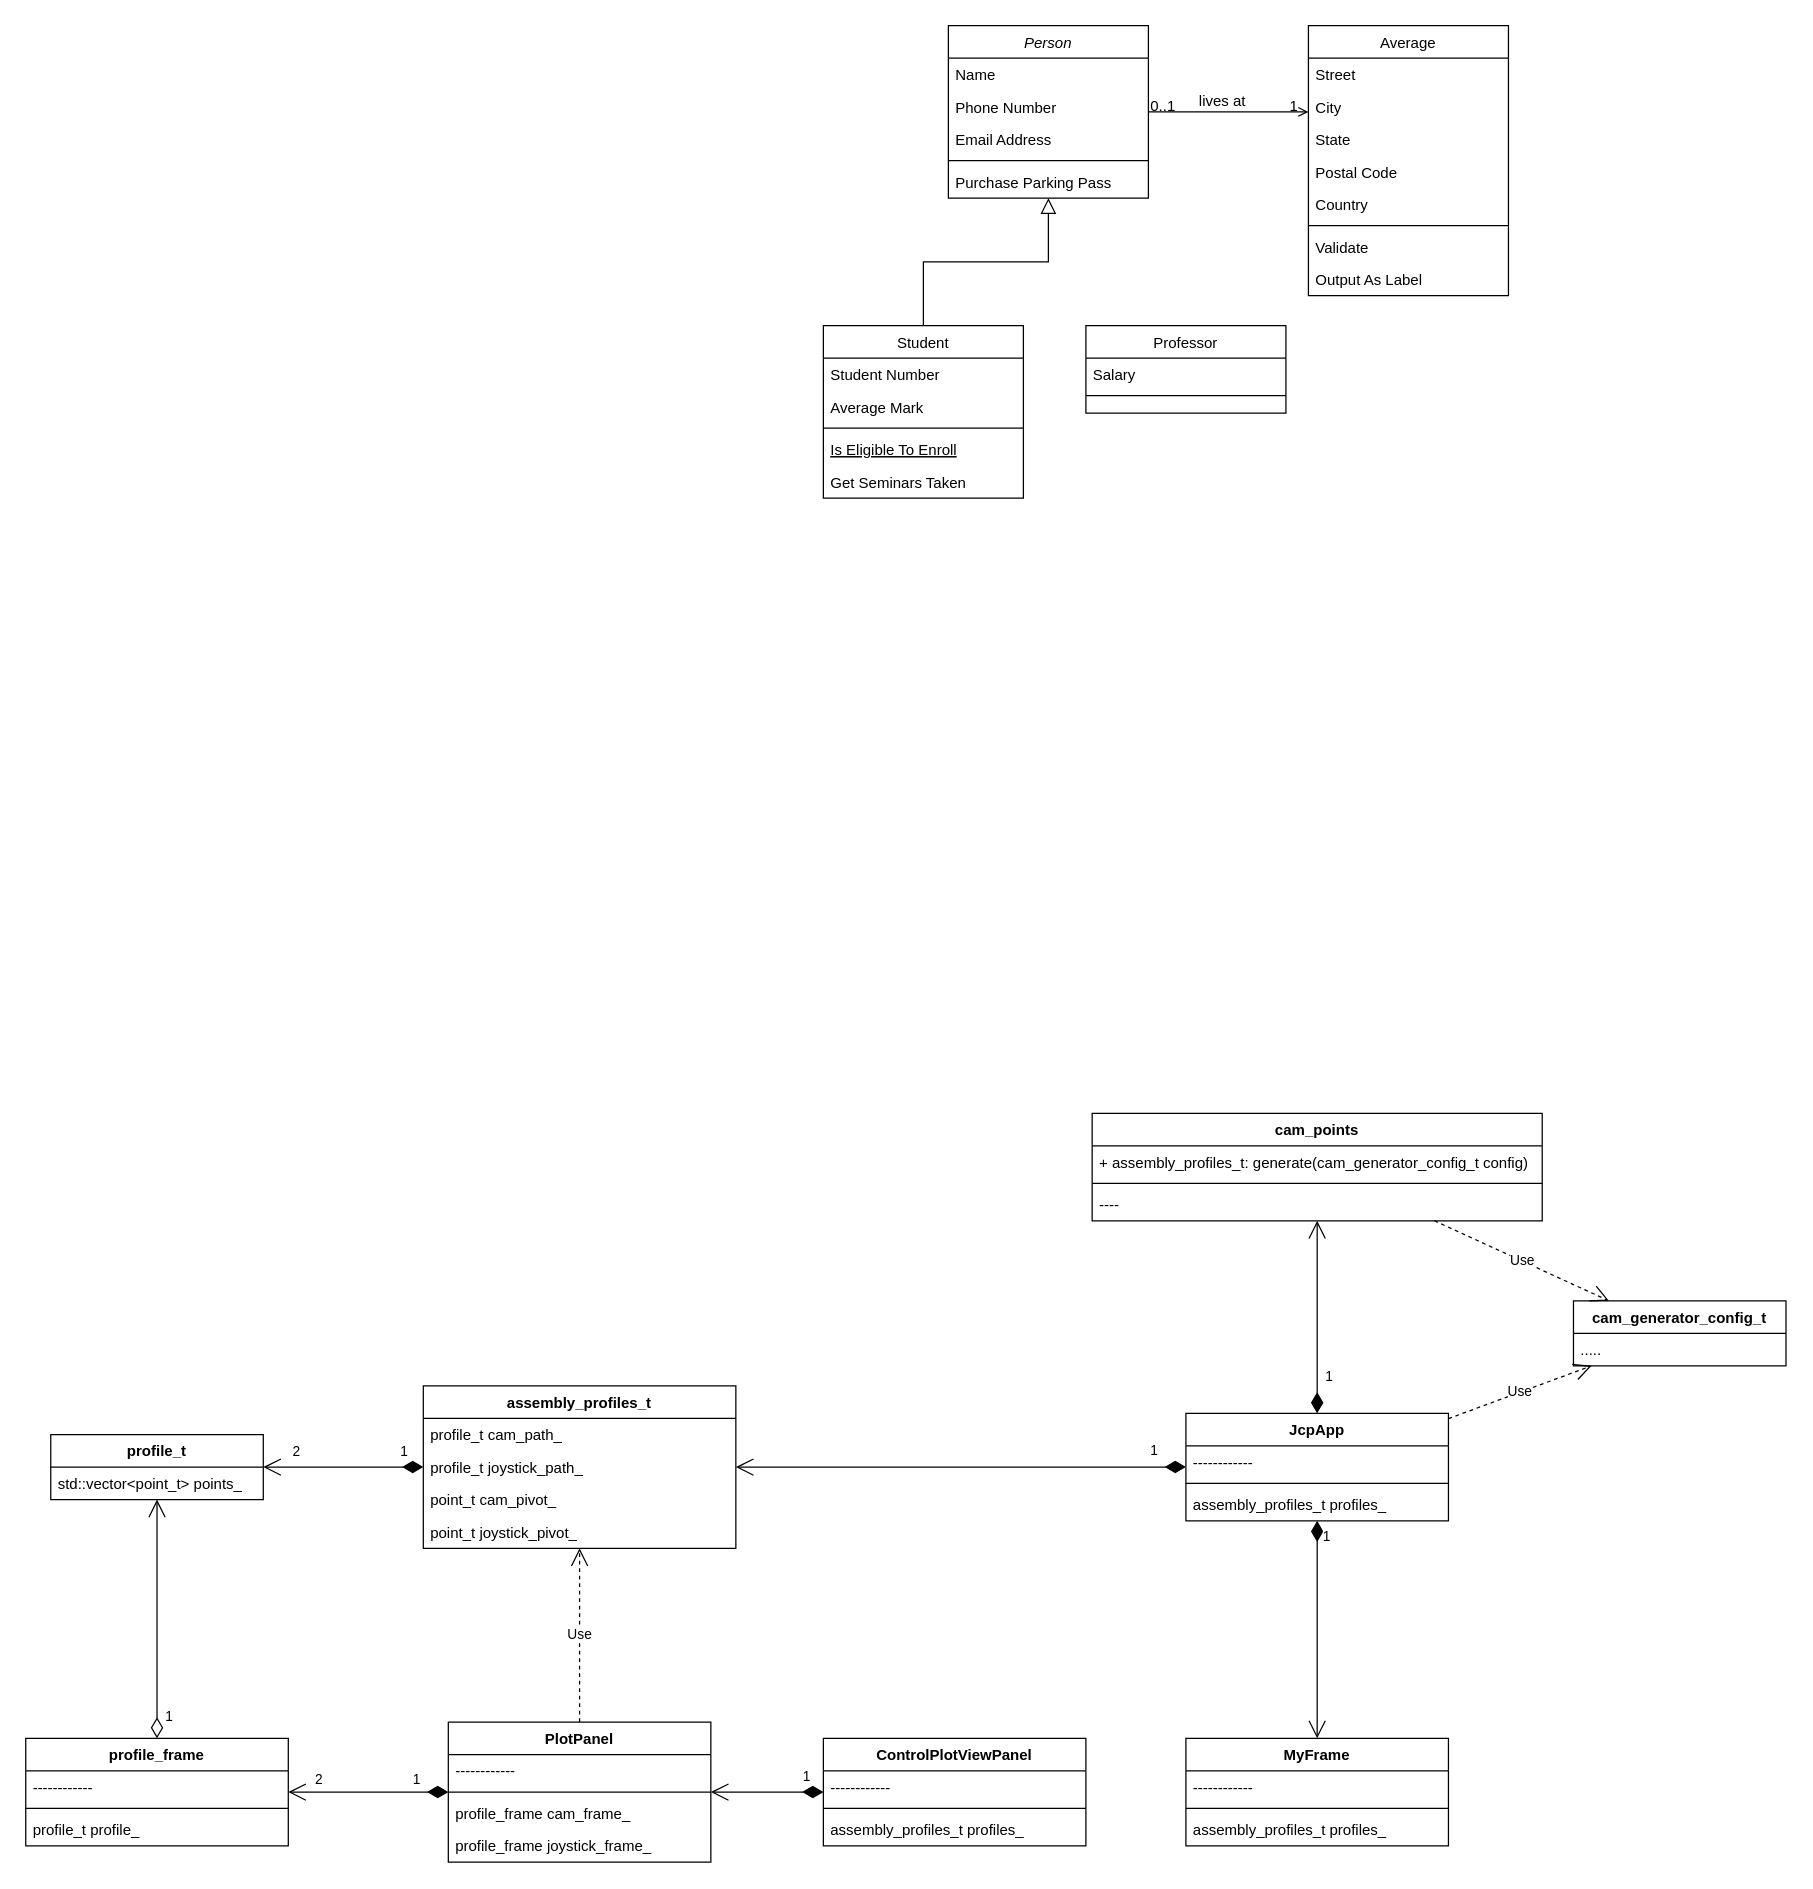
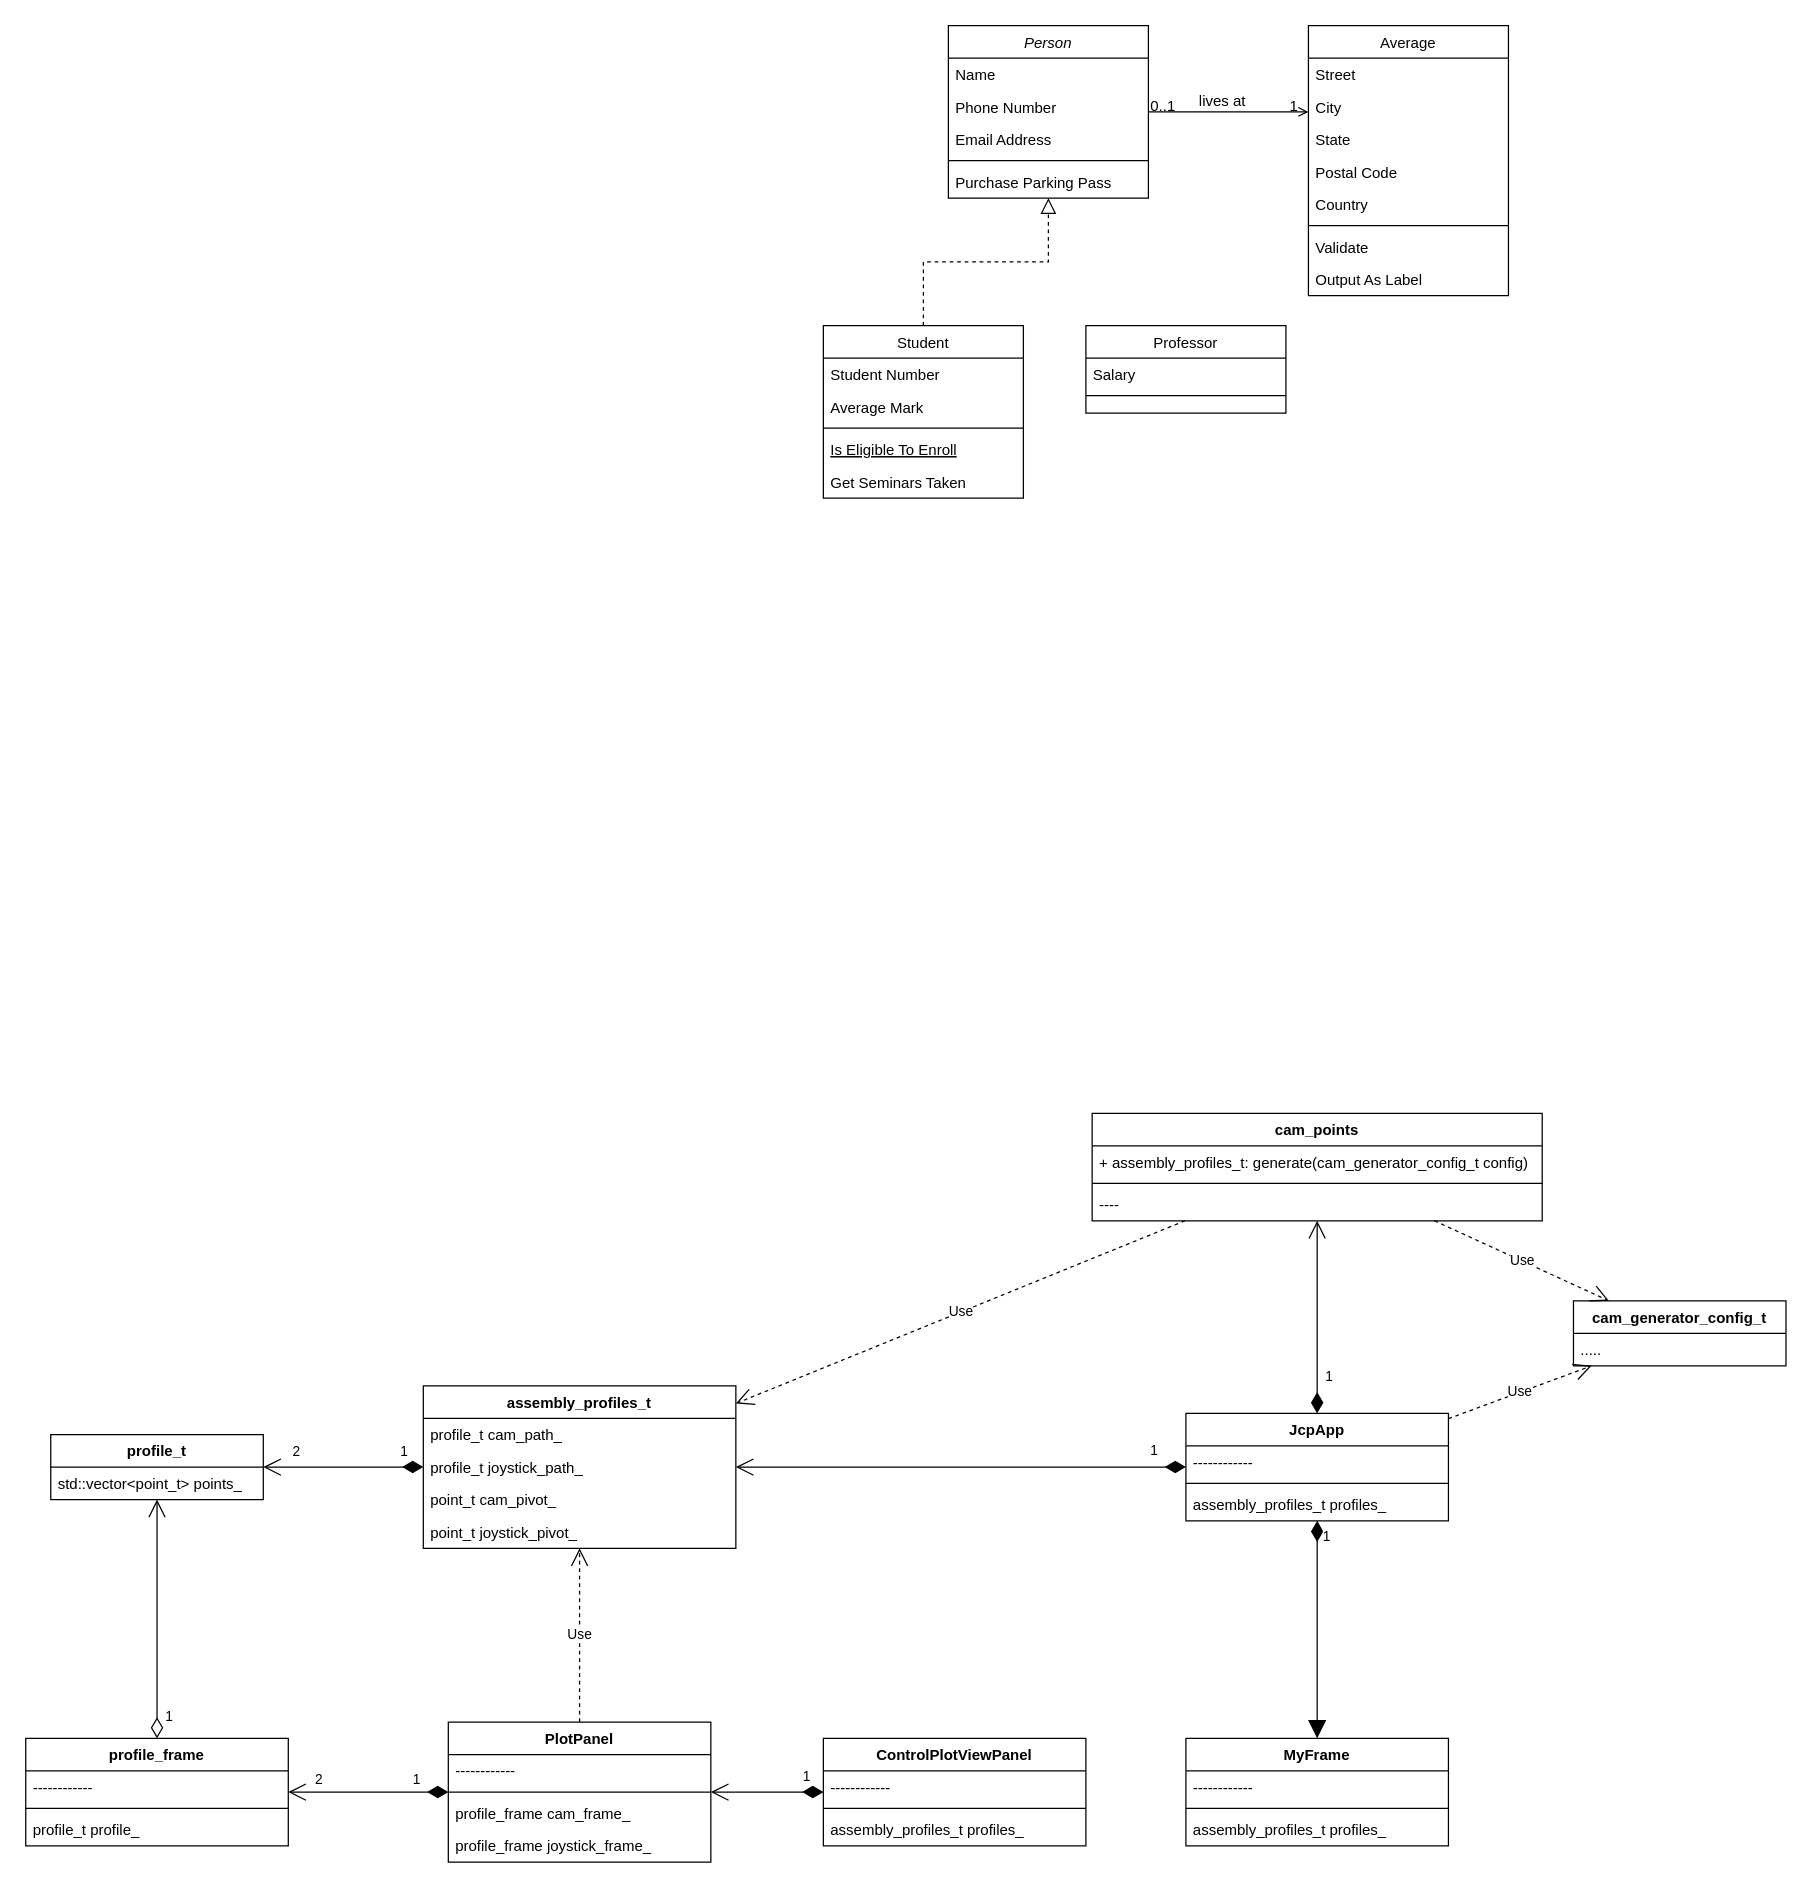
edge "Student" -> "Person": style solid -> dashed
edge "cam_points" -> "assembly_profiles_t": added, label "Use"
edge "JcpApp" -- "MyFrame": arrowhead open -> block
